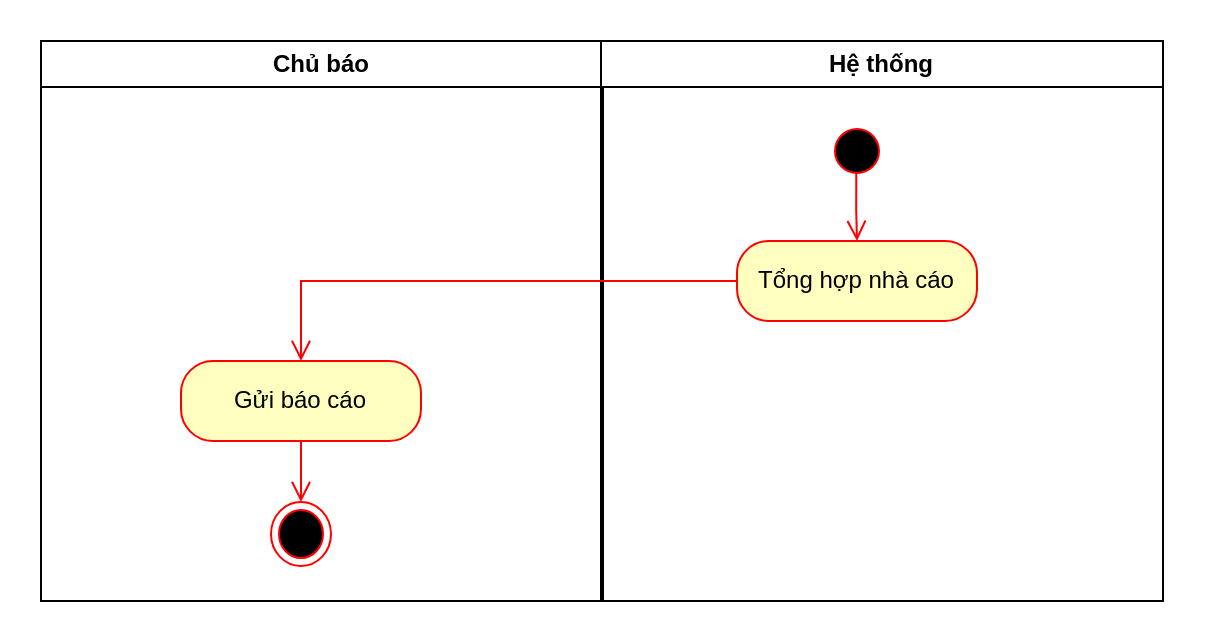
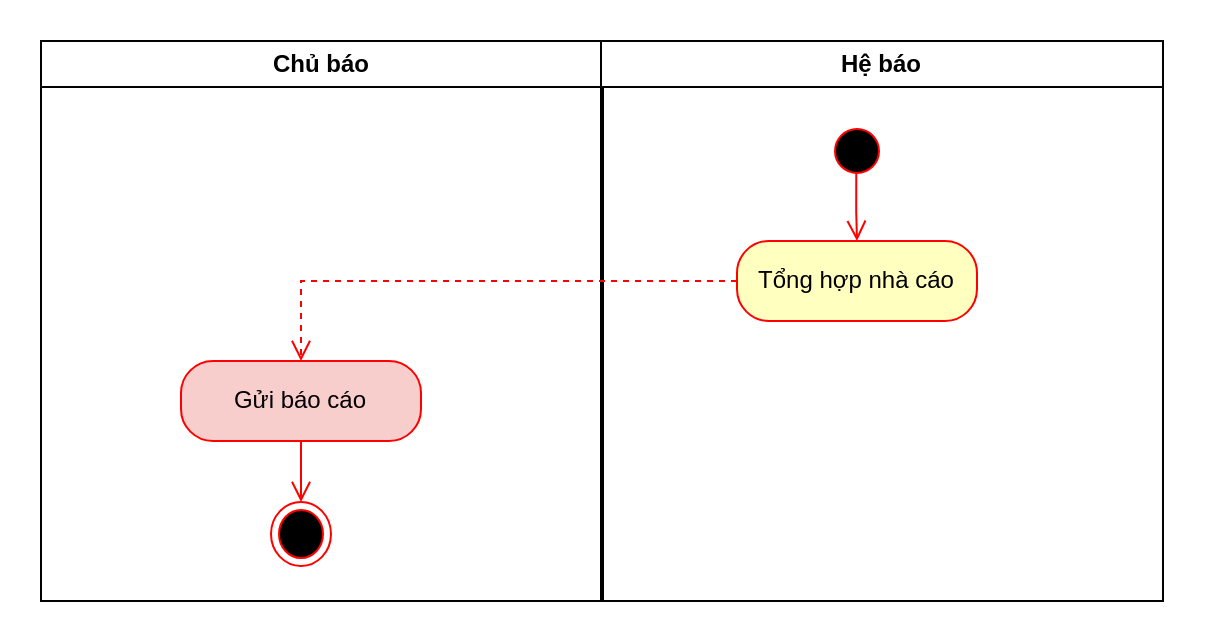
node "Hệ thống": label "Hệ thống" -> "Hệ báo"
edge "Tổng hợp nhà cáo" -> "Gửi báo cáo": style solid -> dashed
node "Gửi báo cáo": fillcolor #ffffc0 -> #f8cecc
